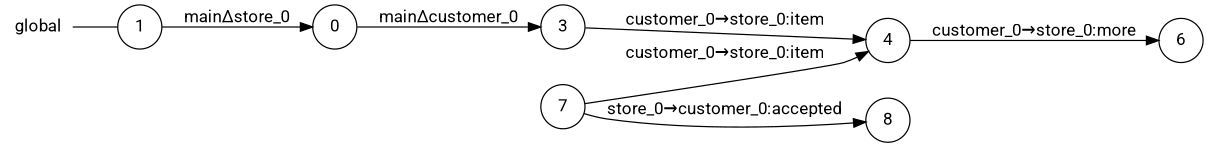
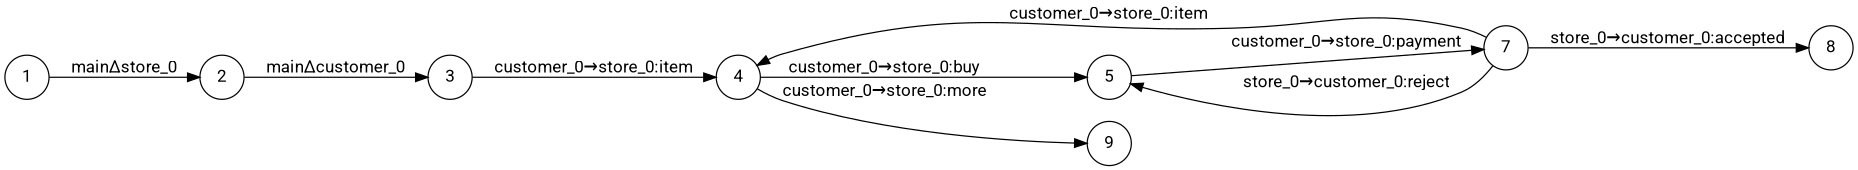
node "global": removed
node "0": label "0" -> "2"
node "6": label "6" -> "9"
node "5": added
